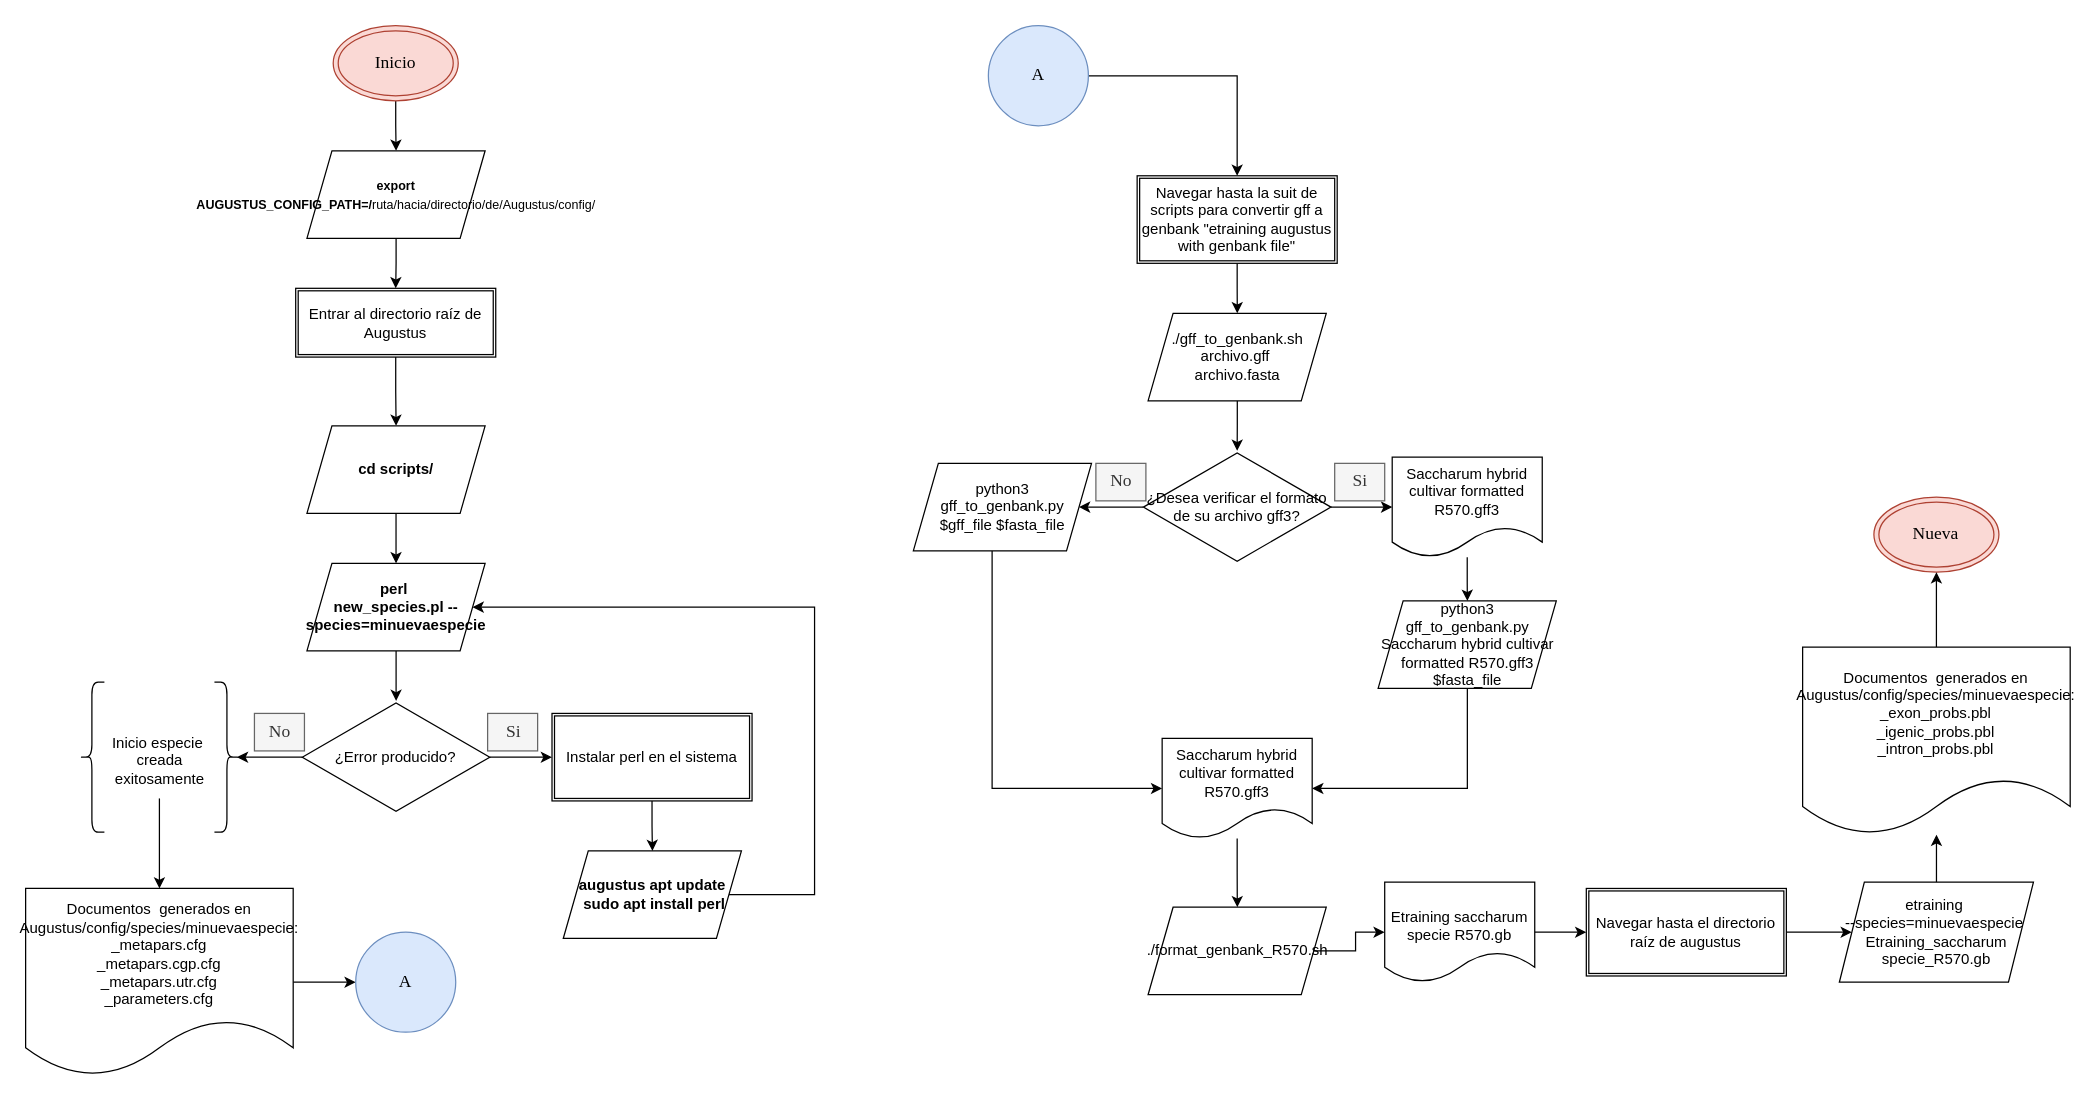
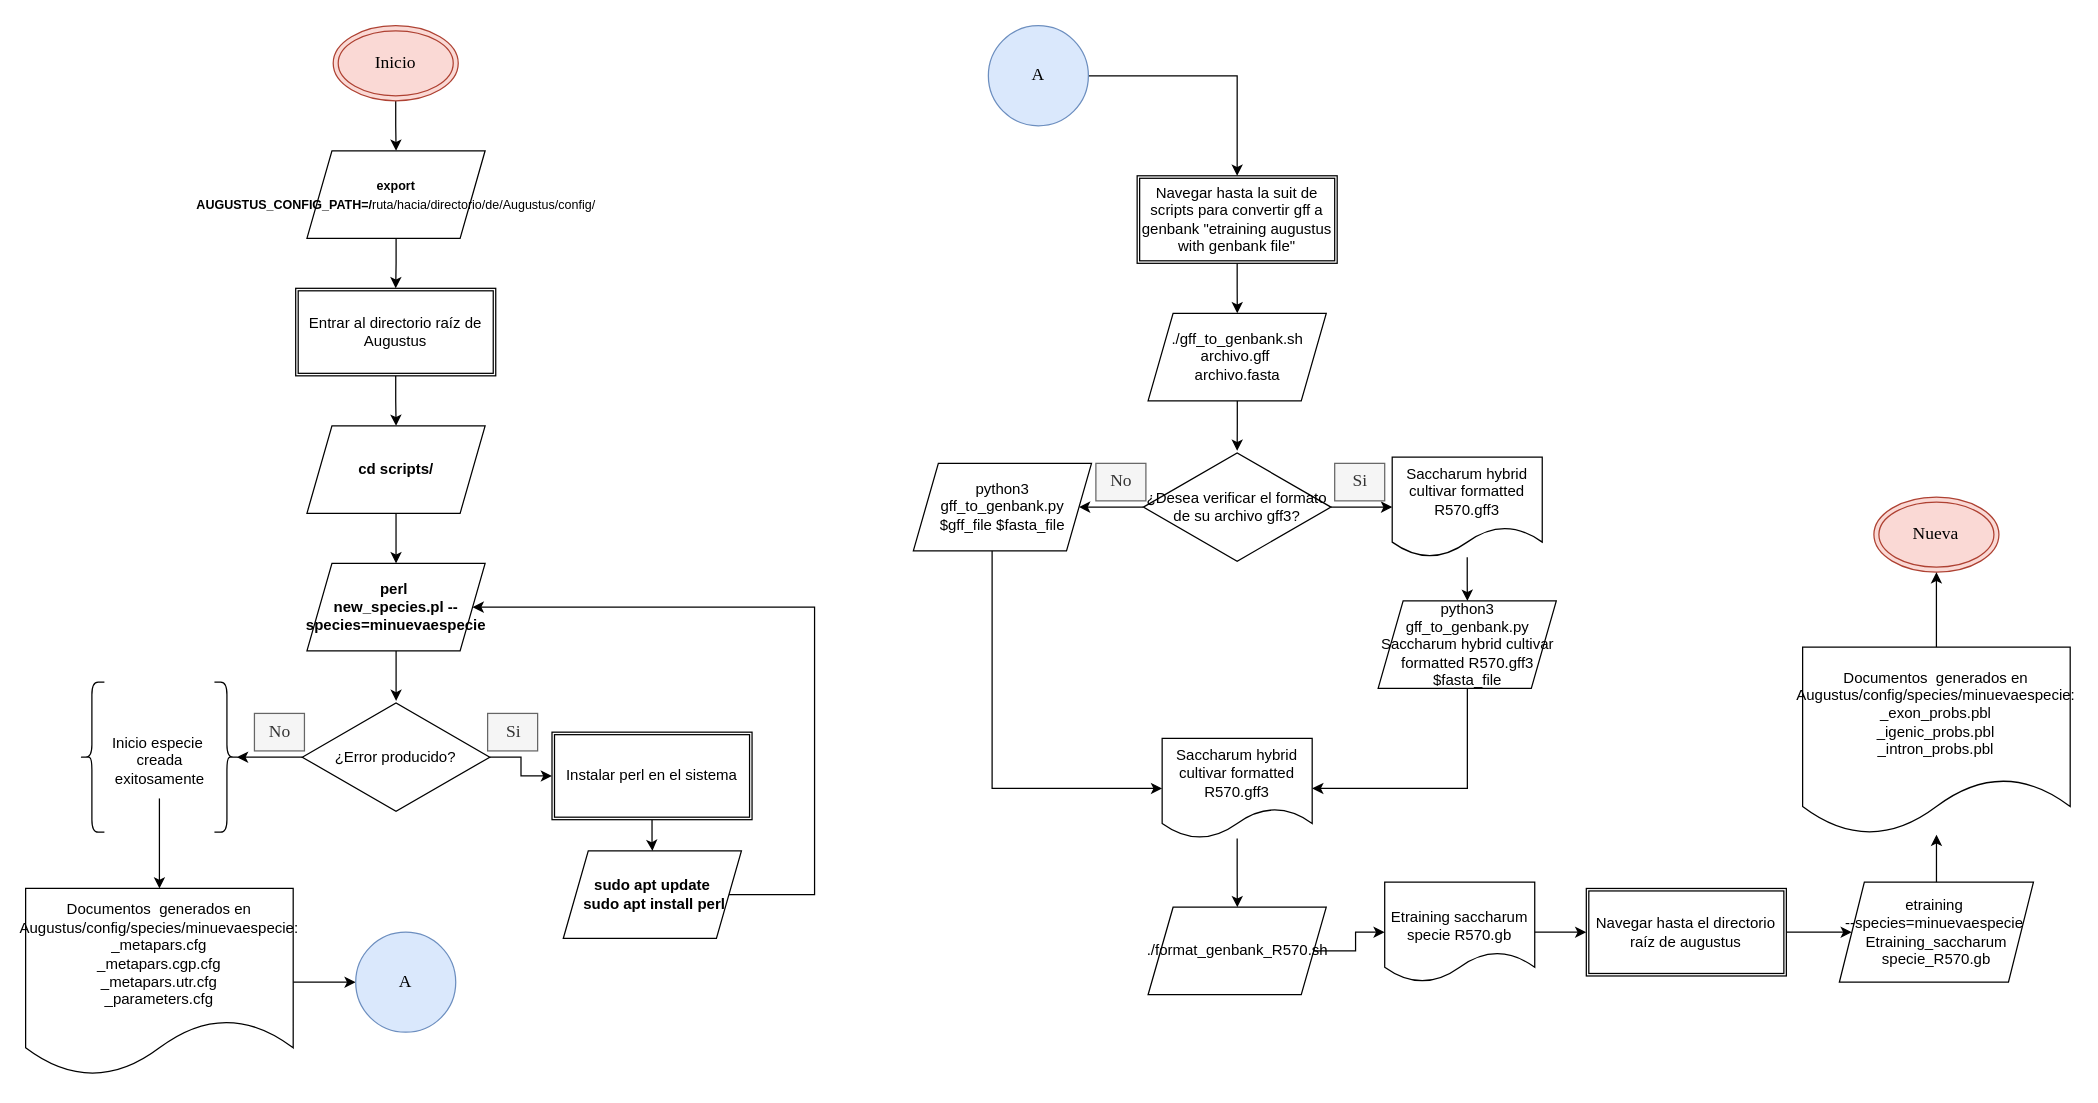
node "Entrar al directorio raíz de Augustus": size 200x69 -> 200x88
node "Instalar perl en el sistema": moved (652, 757) -> (652, 776)
node "augustus apt update sudo apt install perl": label "augustus apt update sudo apt install perl" -> "sudo apt update sudo apt install perl"
